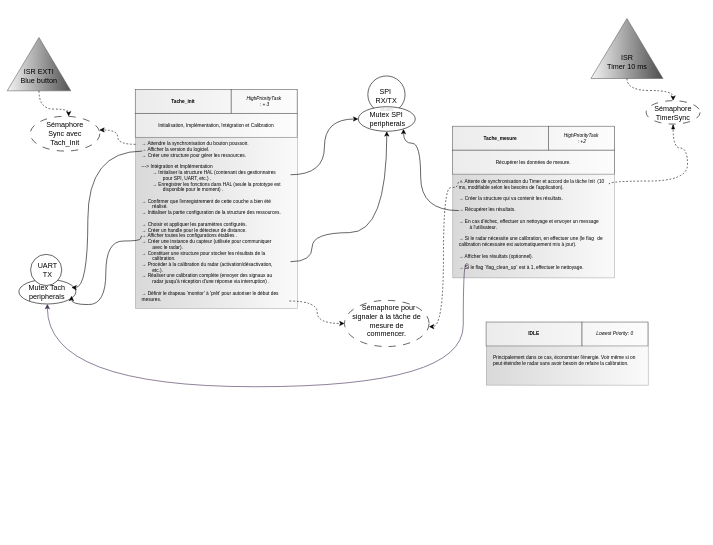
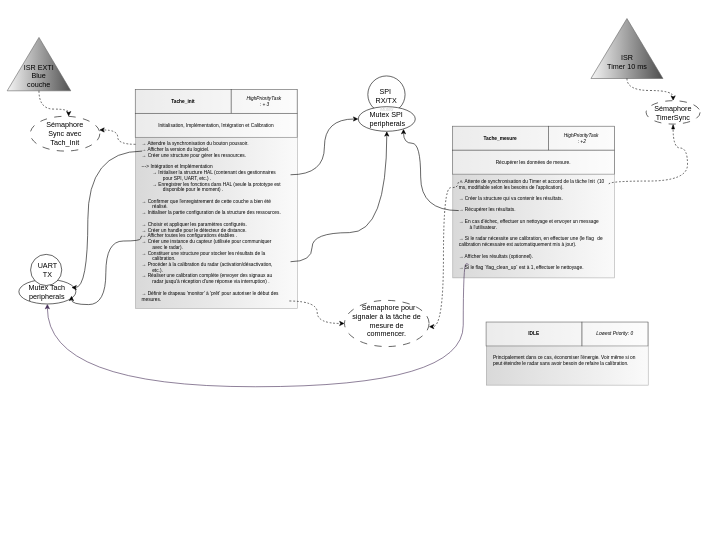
node "ISR EXTI Blue button": label "ISR EXTI Blue button" -> "ISR EXTI Blue couche"
